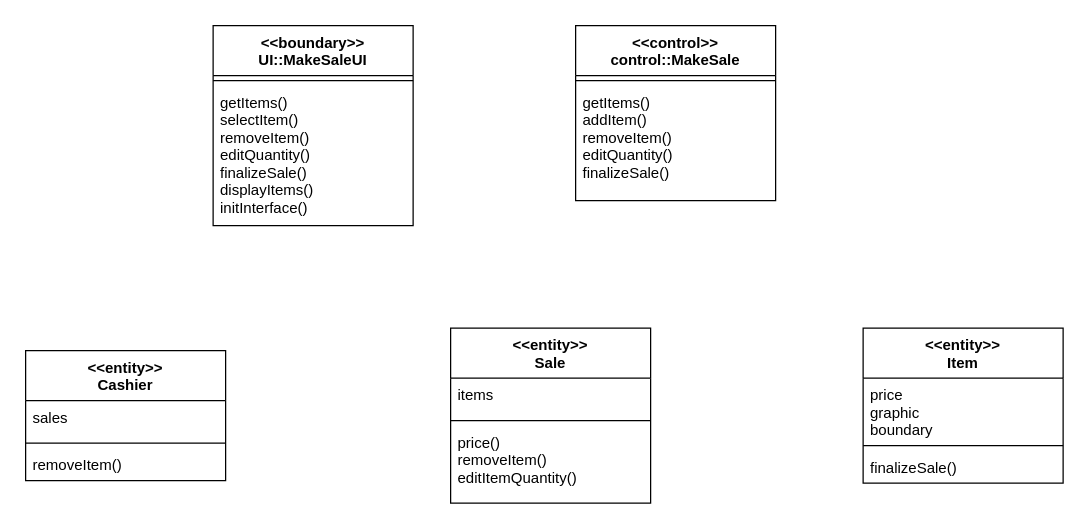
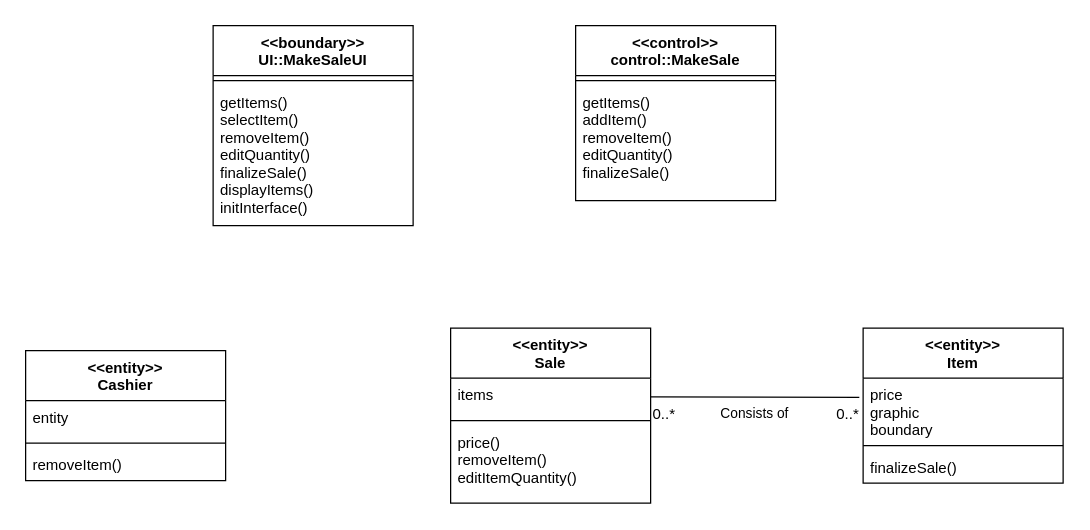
edge "items" -- "price graphic boundary": added, labels "0..*", "Consists of", "0..*"
node "sales": label "sales" -> "entity"
